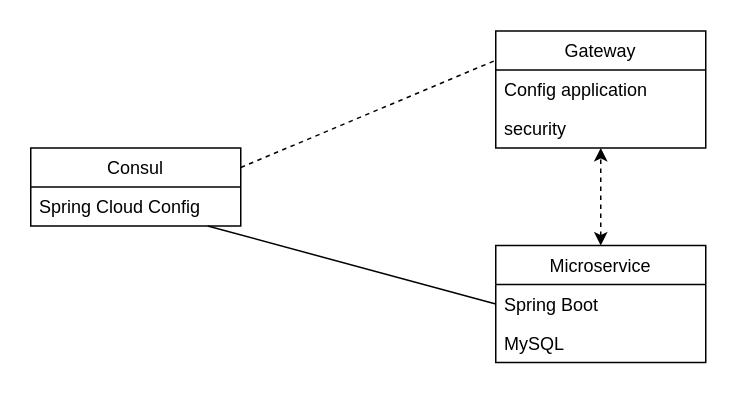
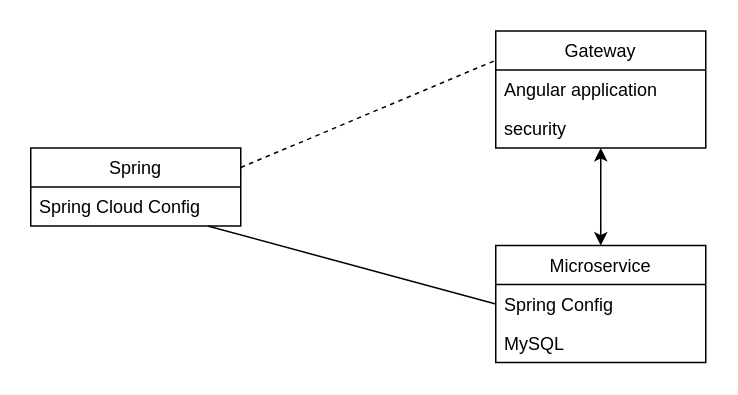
node "Config application": label "Config application" -> "Angular application"
node "Consul": label "Consul" -> "Spring"
edge "security" -- "Microservice": style dashed -> solid
node "Spring Boot": label "Spring Boot" -> "Spring Config"
